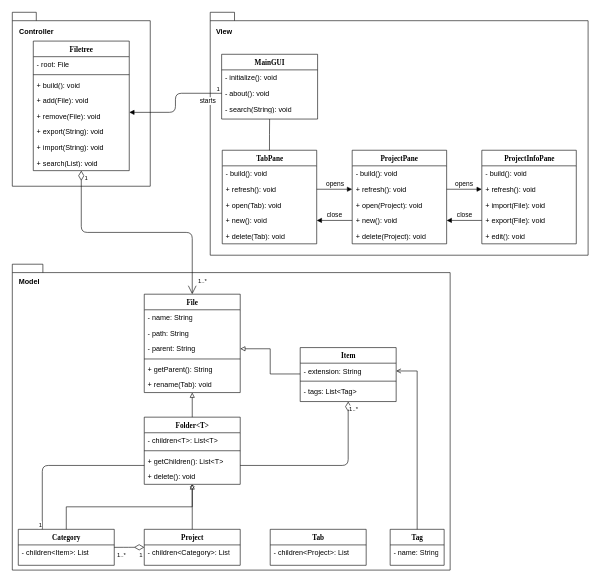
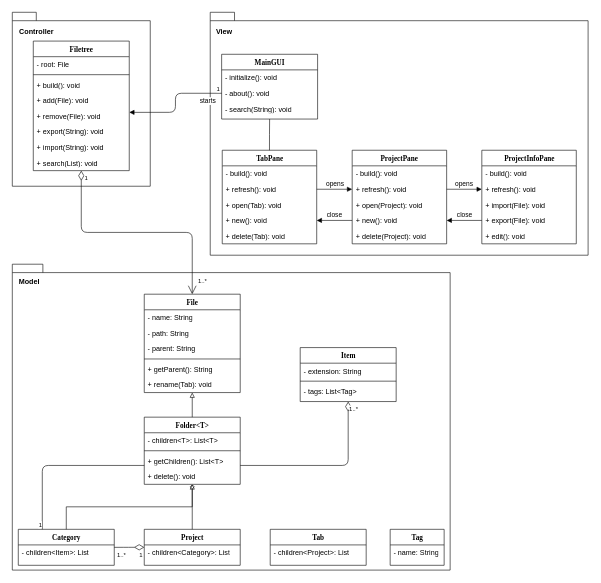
edge "- extension: String" -> "- parent: String": removed
edge "Tag" -> "- extension: String": removed
